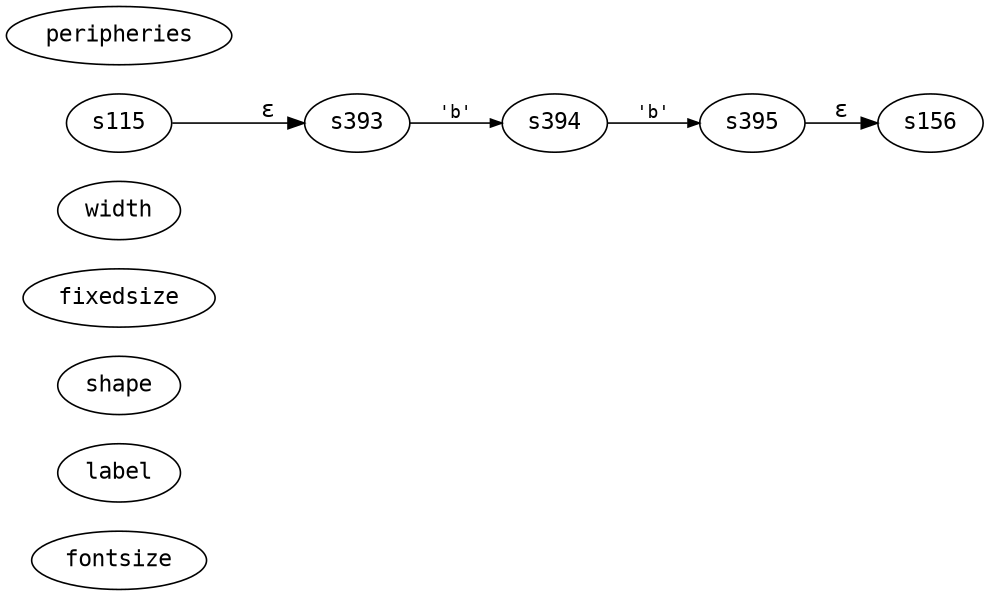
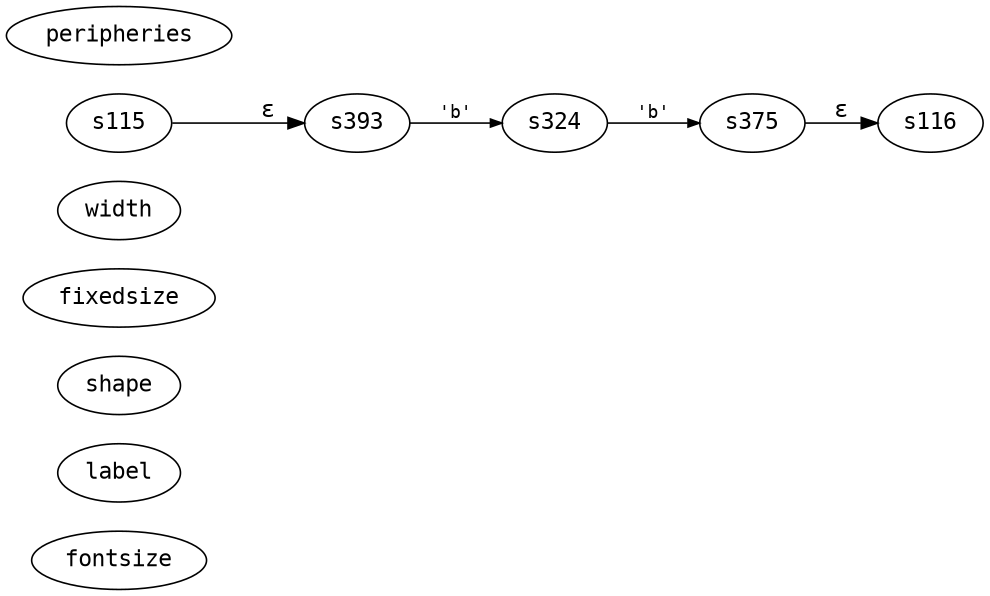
node "s394": label "s394" -> "s324"
node "s395": label "s395" -> "s375"
node "s156": label "s156" -> "s116"
